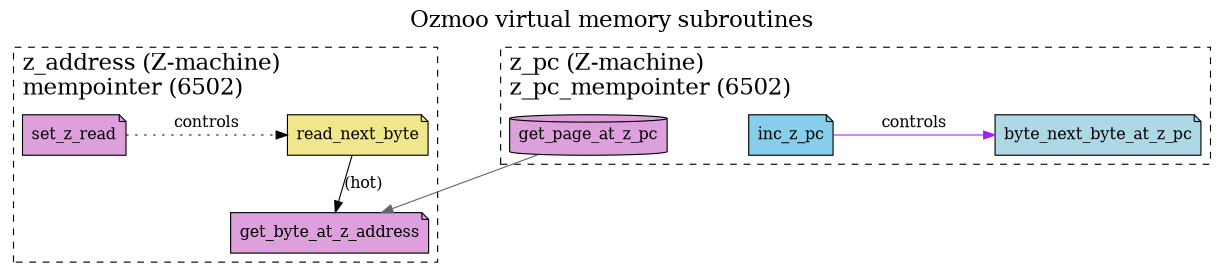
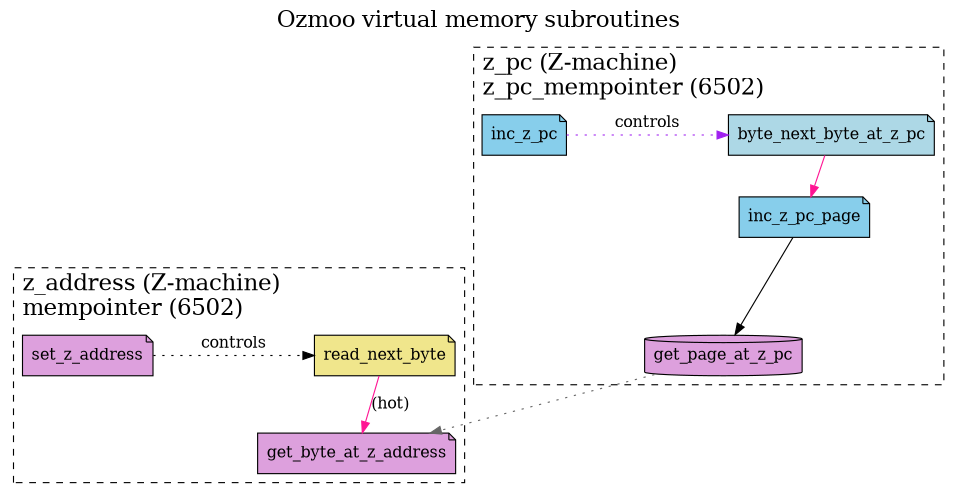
node "set_z_read": label "set_z_read" -> "set_z_address"
edge "inc_z_pc" -> "byte_next_byte_at_z_pc": style solid -> dotted
edge "read_next_byte" -> "get_byte_at_z_address": color black -> deeppink
edge "get_page_at_z_pc" -> "get_byte_at_z_address": style solid -> dotted
node "inc_z_pc_page": added
